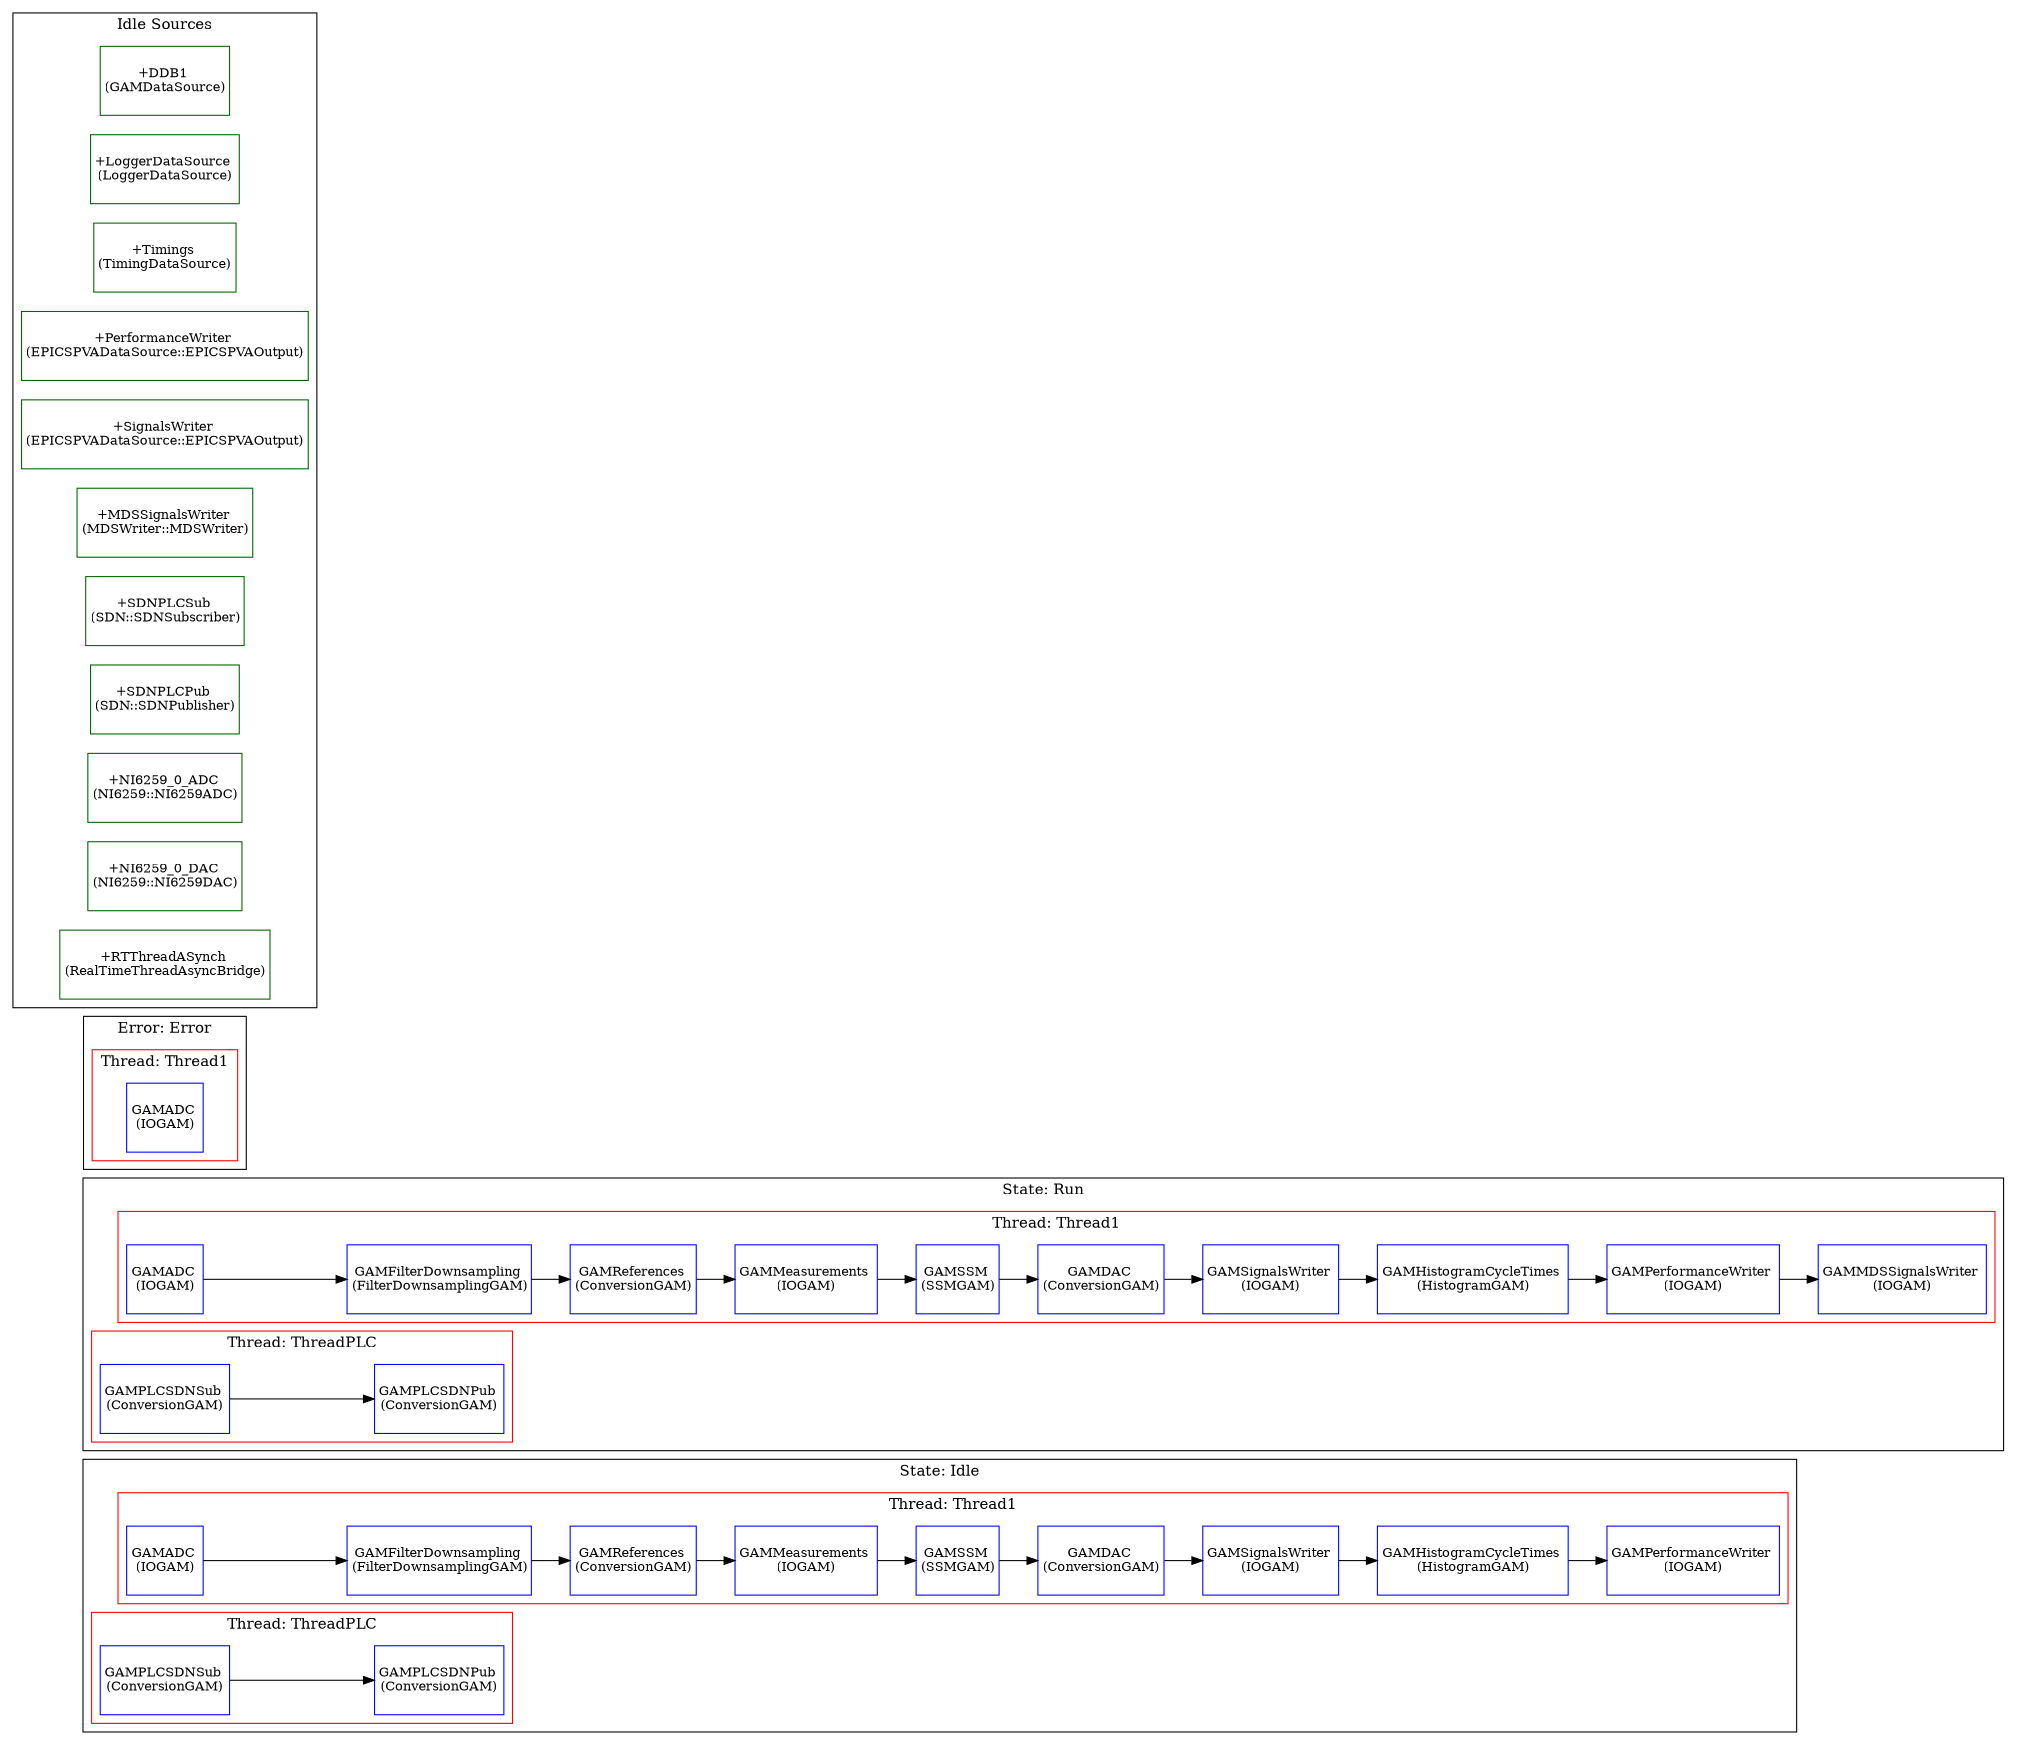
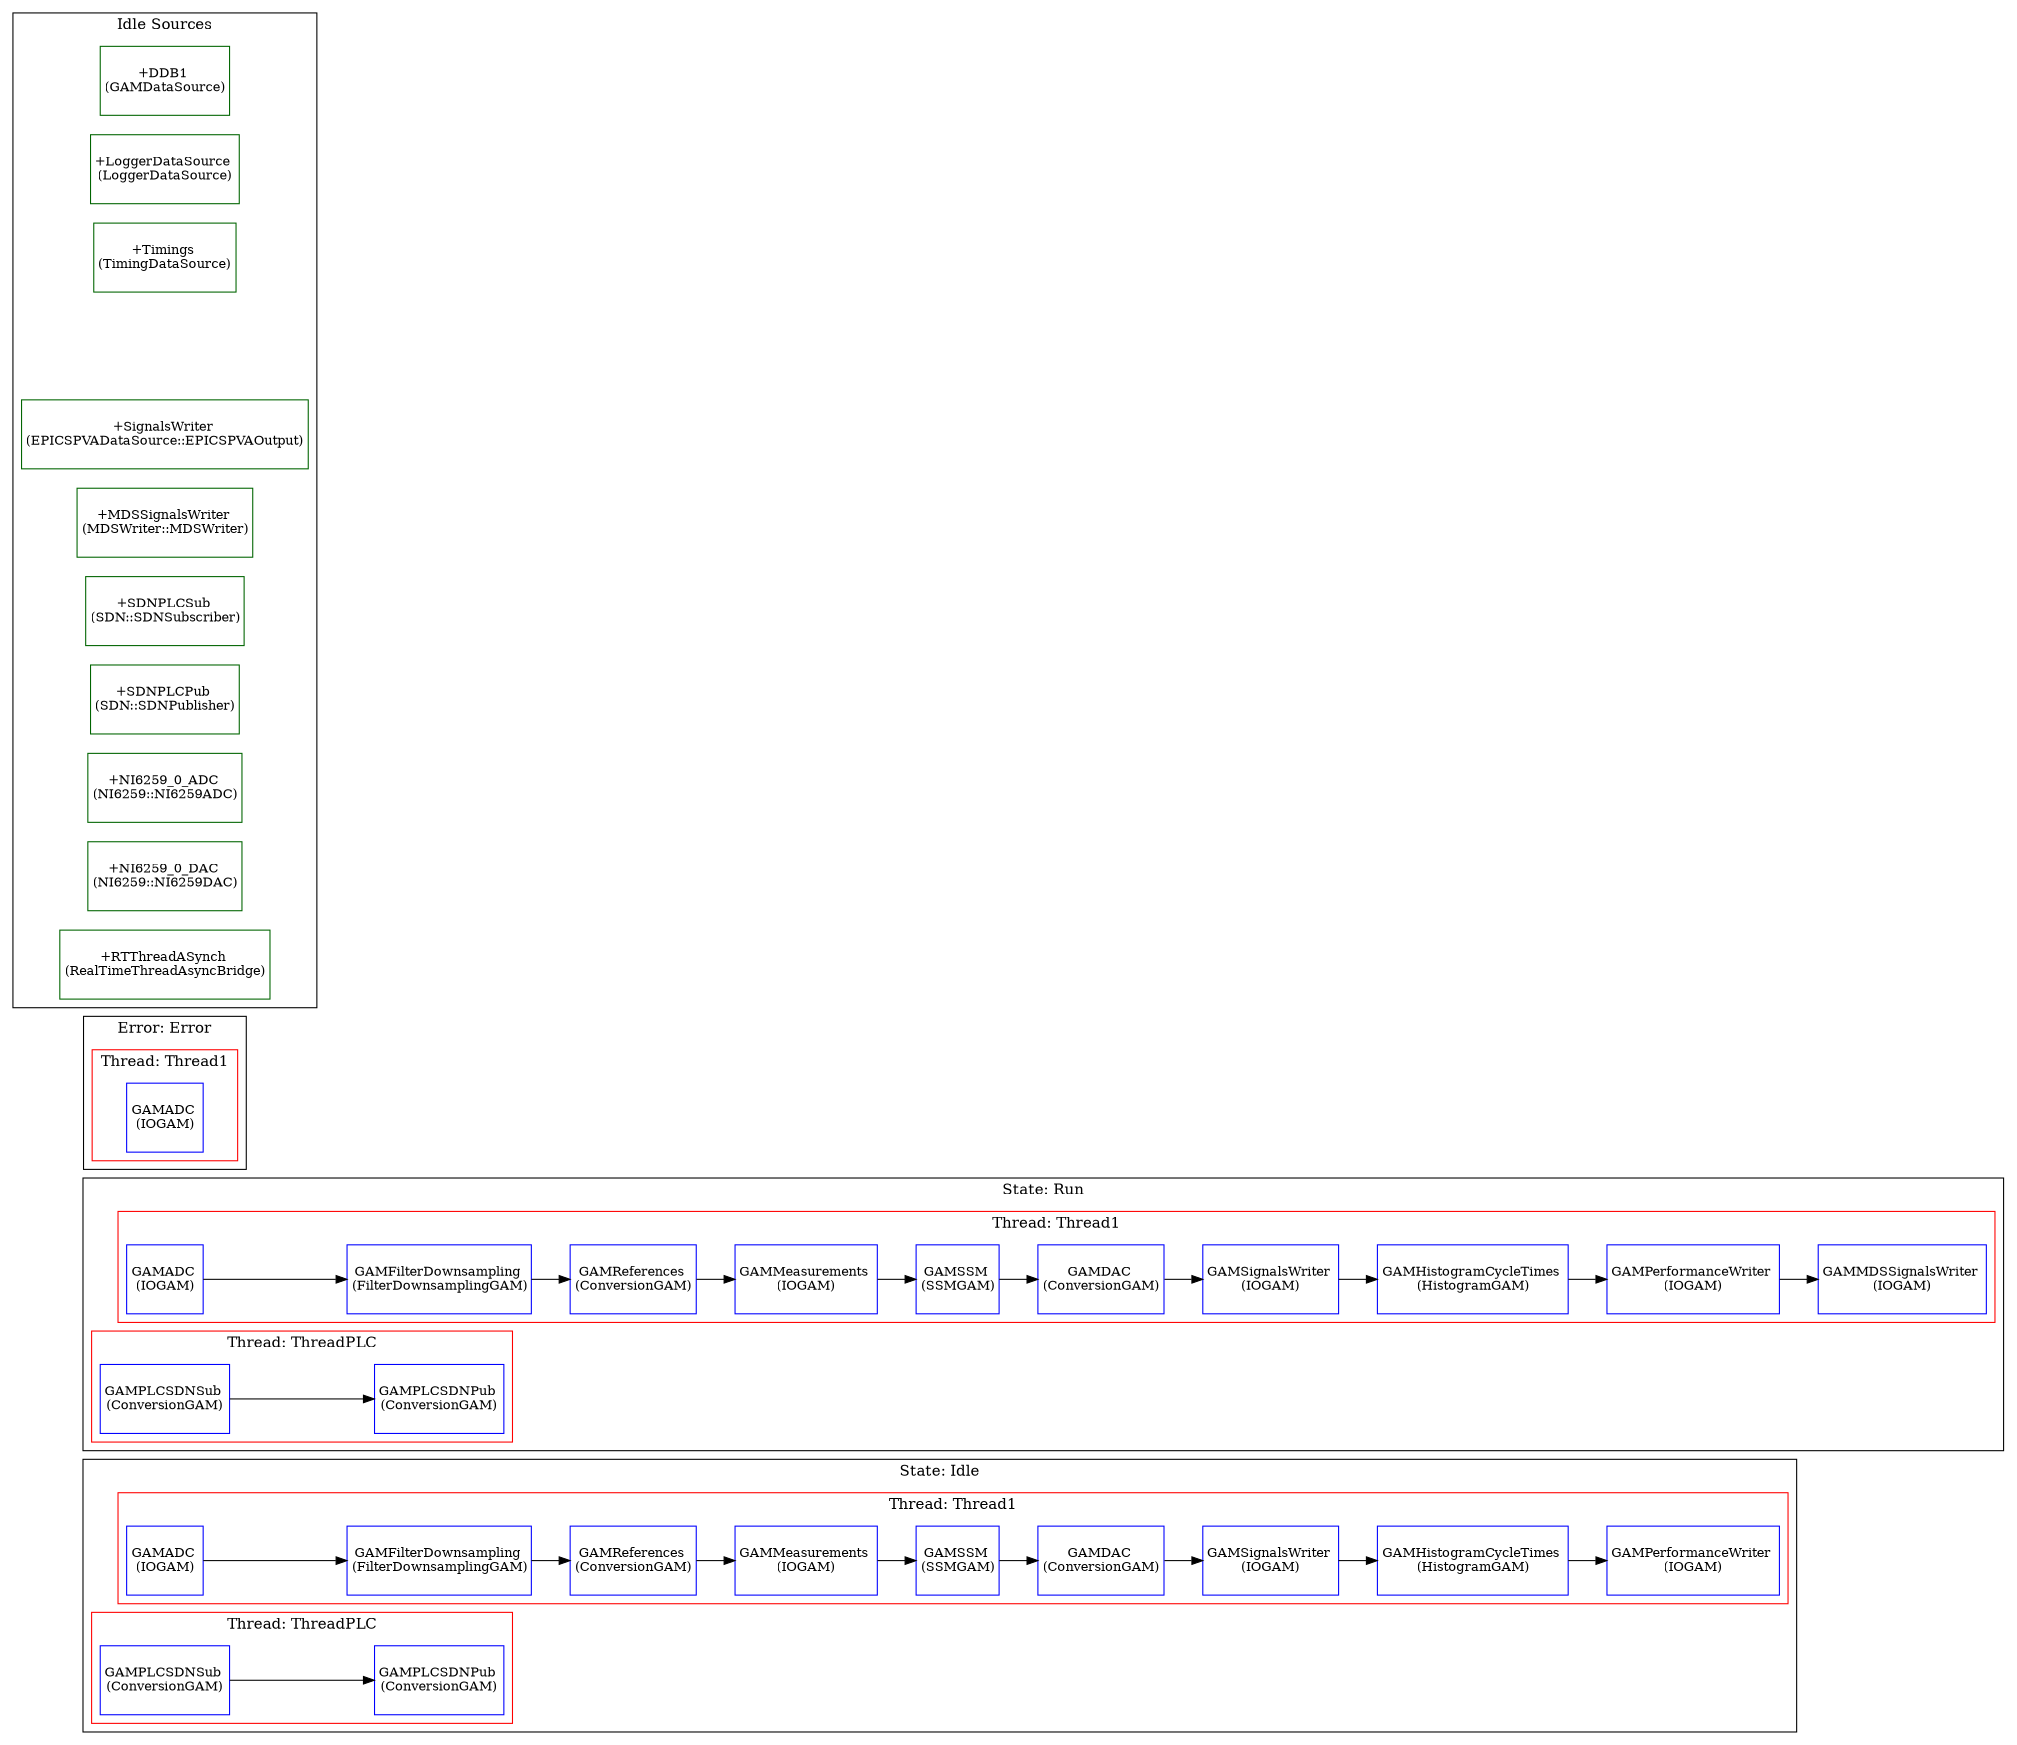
node "+PerformanceWriter": removed
